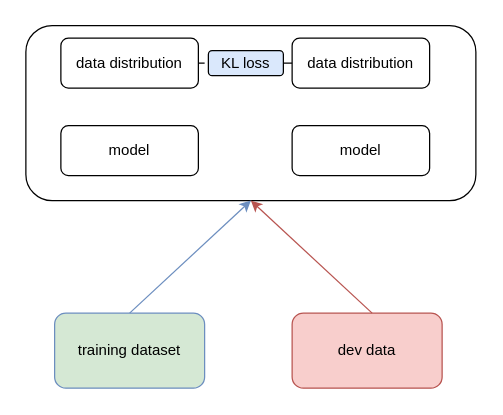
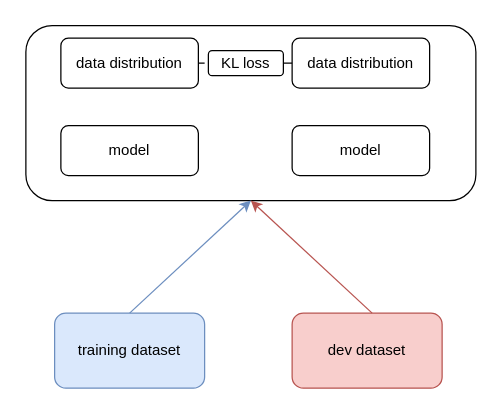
node "KL loss": fillcolor #dae8fc -> #ffffff
node "training dataset": fillcolor #d5e8d4 -> #dae8fc
node "dev data": label "dev data" -> "dev dataset"
